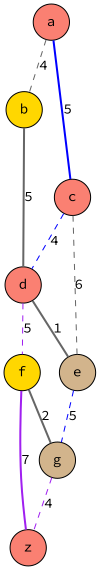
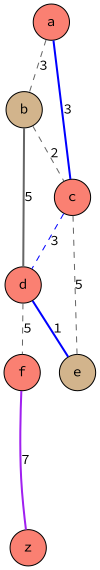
edge "a" -- "b": label "4" -> "3"
node "b": fillcolor gold -> tan
edge "a" -- "c": label "5" -> "3"
edge "b" -- "c": added, label "2"
edge "c" -- "d": label "4" -> "3"
edge "c" -- "e": label "6" -> "5"
edge "d" -- "f": color purple -> gray40
edge "d" -- "e": color gray40 -> blue
node "f": fillcolor gold -> salmon
node "g": removed
